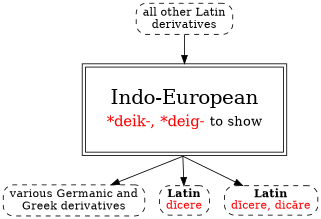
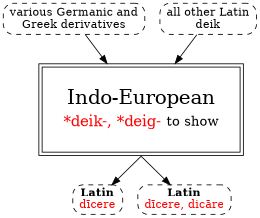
node "all other Latin": text "derivatives" -> "deik"
edge "Indo-European" -> "various Germanic and": reversed
